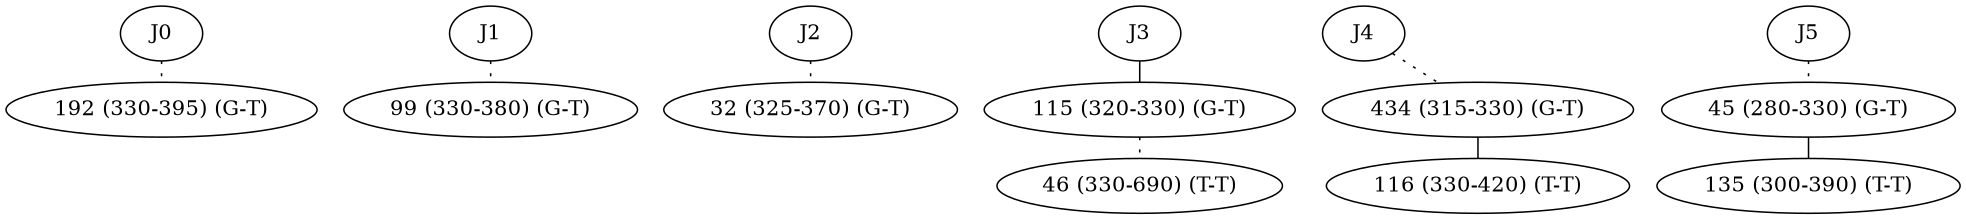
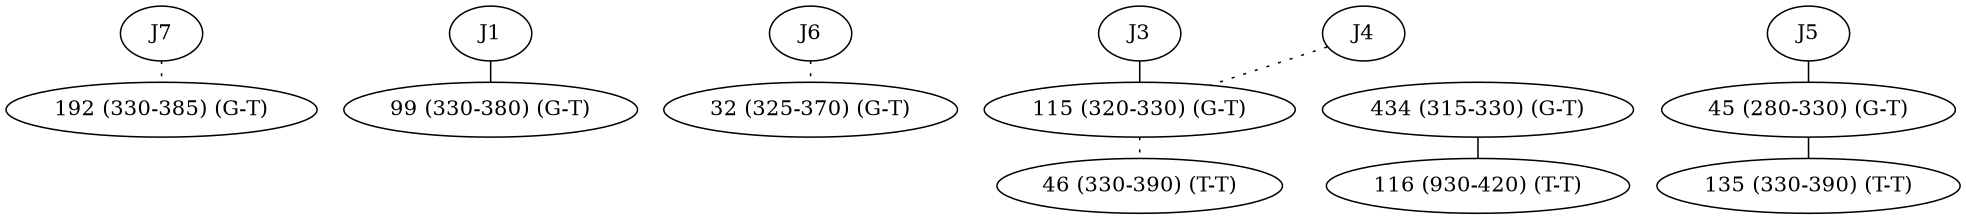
node "J0": label "J0" -> "J7"
node "J2": label "J2" -> "J6"
edge "J4" -- "434 (315-330) (G-T)": now "J4" -- "115 (320-330) (G-T)"
edge "J1" -- "99 (330-380) (G-T)": style dotted -> solid
edge "J5" -- "45 (280-330) (G-T)": style dotted -> solid
node "192 (330-395) (G-T)": label "192 (330-395) (G-T)" -> "192 (330-385) (G-T)"
node "46 (330-690) (T-T)": label "46 (330-690) (T-T)" -> "46 (330-390) (T-T)"
node "116 (330-420) (T-T)": label "116 (330-420) (T-T)" -> "116 (930-420) (T-T)"
node "135 (300-390) (T-T)": label "135 (300-390) (T-T)" -> "135 (330-390) (T-T)"
